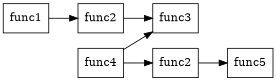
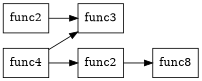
node "func1": removed
node "func5": label "func5" -> "func8"
